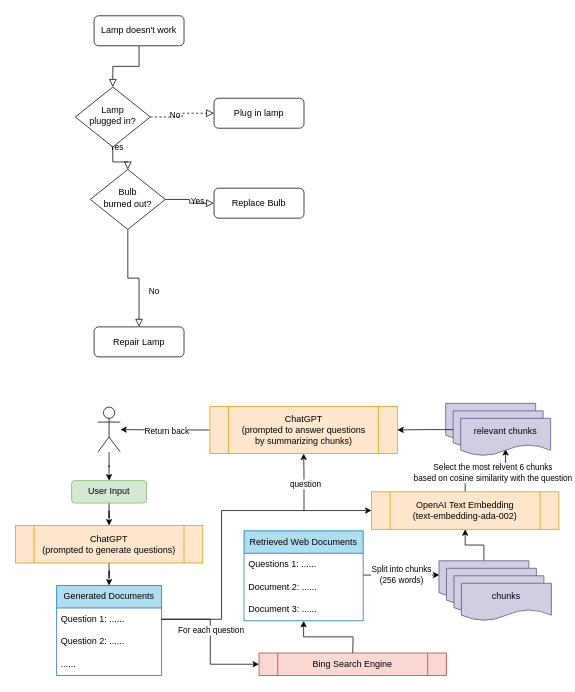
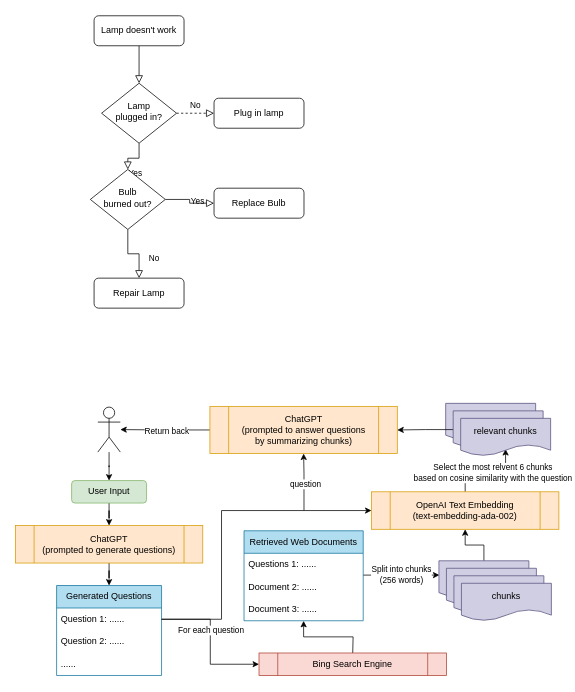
node "Lamp plugged in?": moved (113, 117) -> (139, 113)
node "Repair Lamp": moved (139, 342) -> (139, 293)
node "Generated Documents": label "Generated Documents" -> "Generated Questions"
